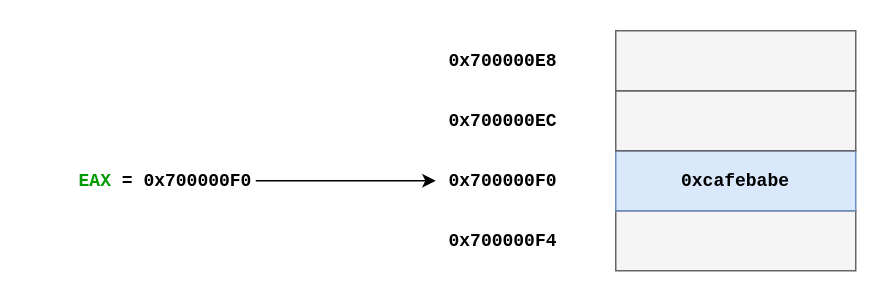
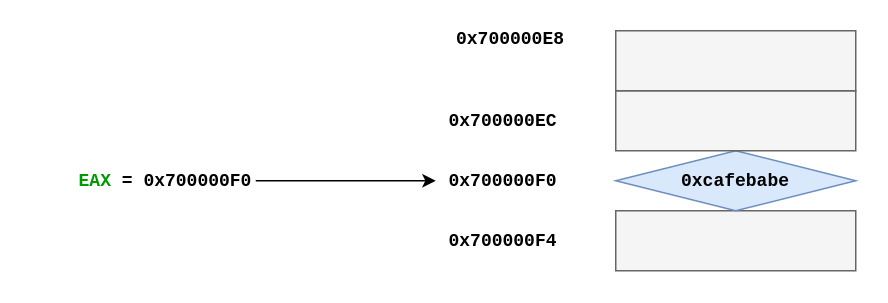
node "0x700000E8": moved (503, 61) -> (511, 38)
node "0xcafebabe": shape rectangle -> diamond
